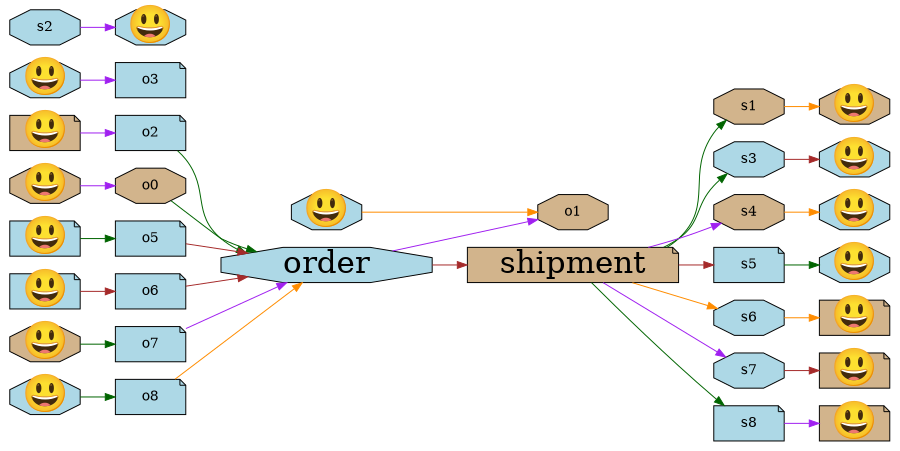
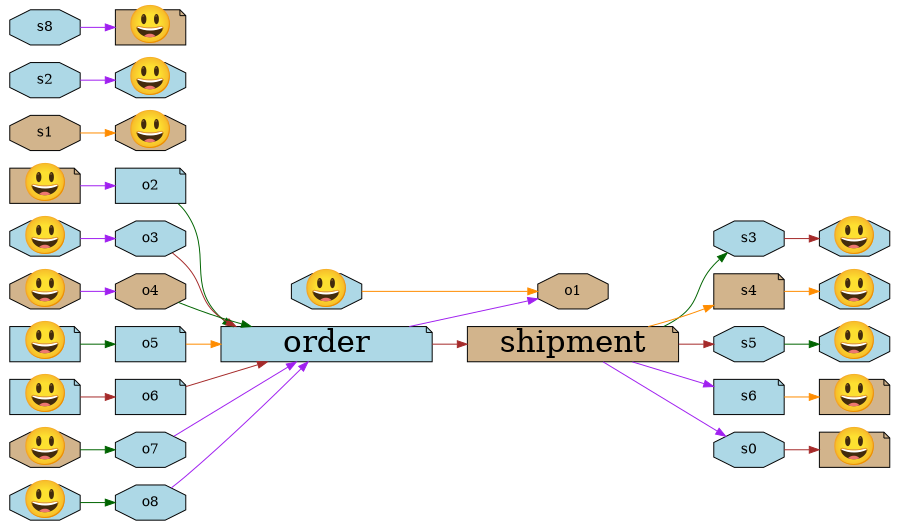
node "o3": shape note -> octagon
node "o0": label "o0" -> "o4"
edge "shipment" -> "s1": removed
node "s4": shape octagon -> note
edge "shipment" -> "s4": color purple -> darkorange
edge "o5" -> "order": color brown -> darkorange
node "order": shape octagon -> note
node "s5": shape note -> octagon
edge "o3" -> "order": added
edge "shipment" -> "s6": color darkorange -> purple
node "s6": shape octagon -> note
edge "o8" -> "order": color darkorange -> purple
edge "shipment" -> "s8": removed
node "o7": shape note -> octagon
node "s7": label "s7" -> "s0"
node "o8": shape note -> octagon
node "s8": shape note -> octagon
